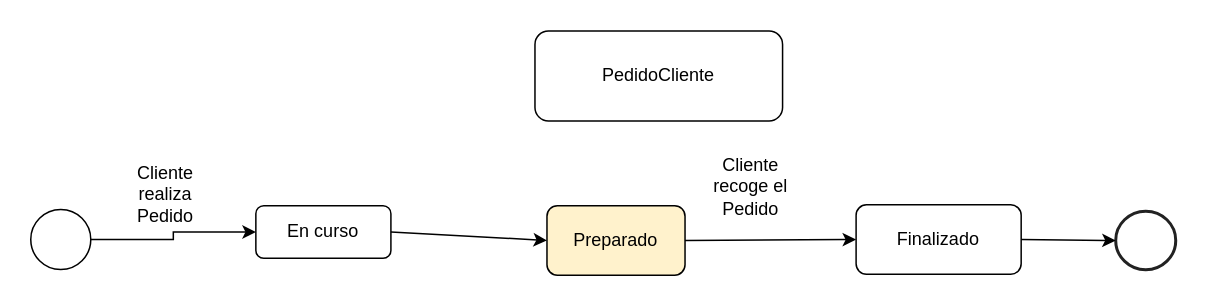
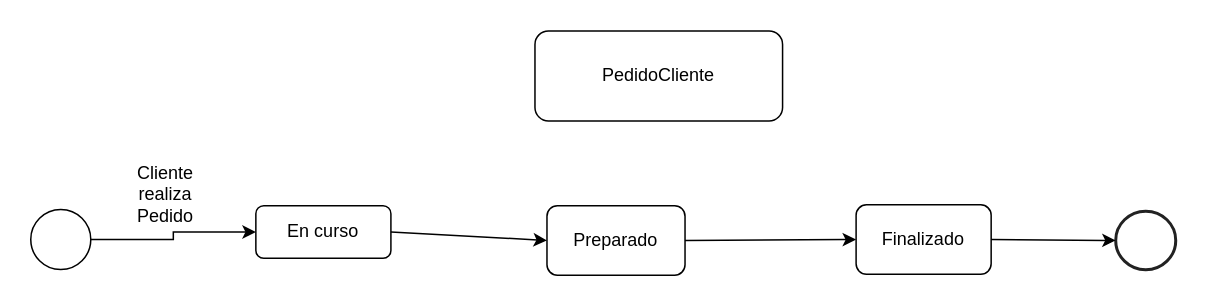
node "Cliente recoge el Pedido": removed
node "Finalizado": size 165x69 -> 135x69
node "Preparado": fillcolor #fff2cc -> #ffffff
